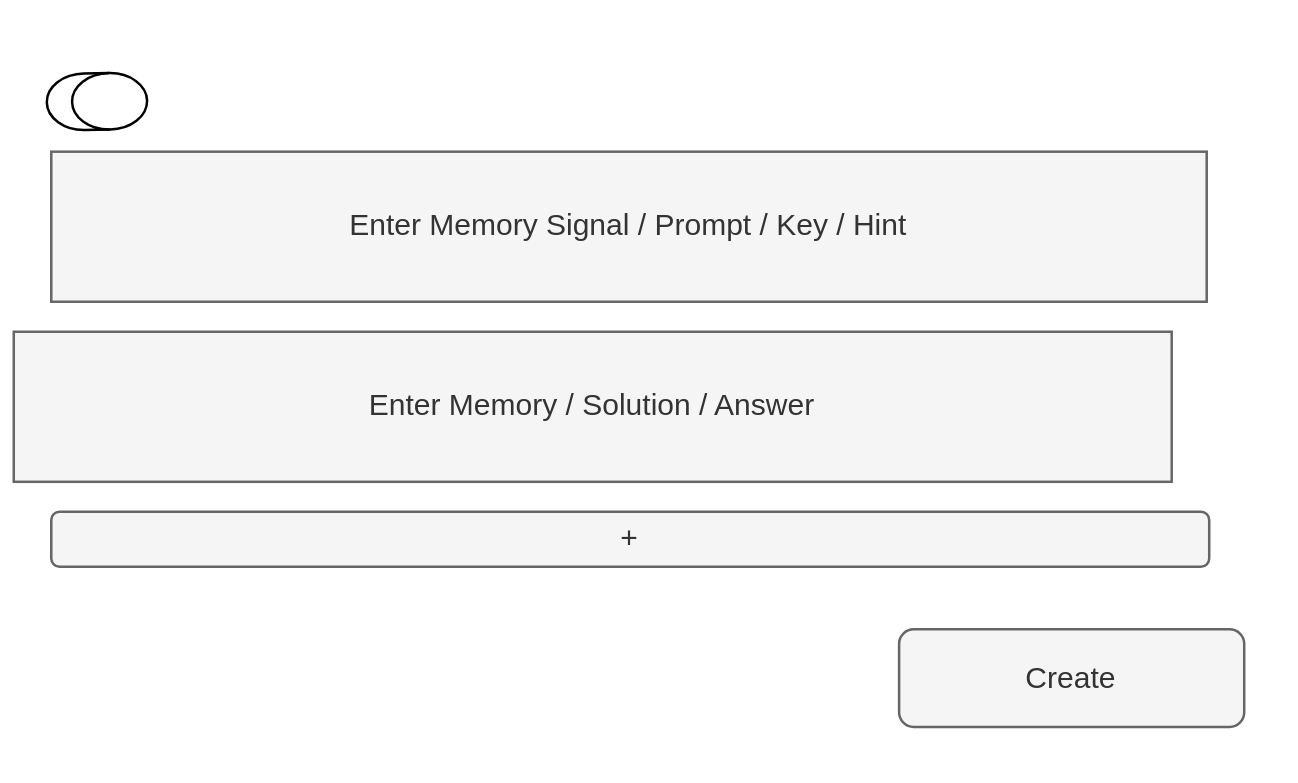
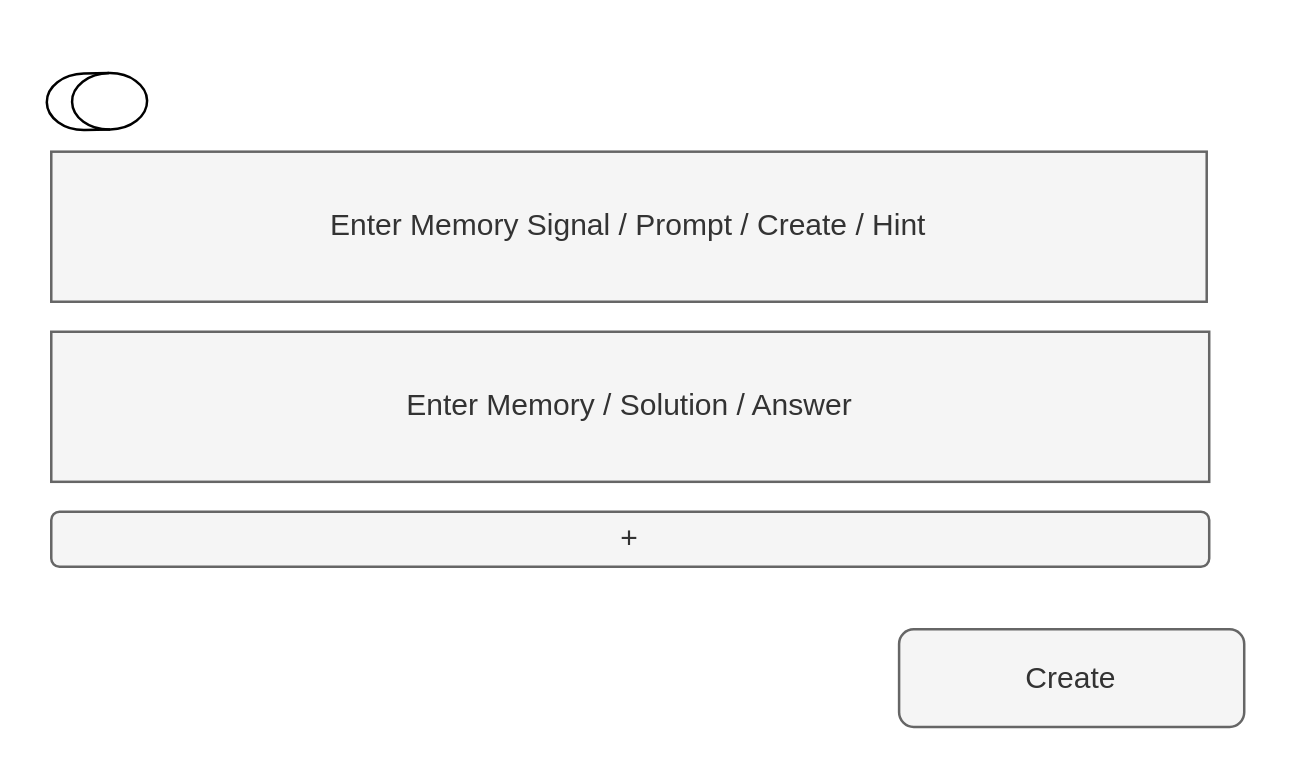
node "Enter Memory Signal / Prompt / Key / Hint": label "Enter Memory Signal / Prompt / Key / Hint" -> "Enter Memory Signal / Prompt / Create / Hint"
node "Enter Memory / Solution / Answer": moved (593, 407) -> (630, 407)
